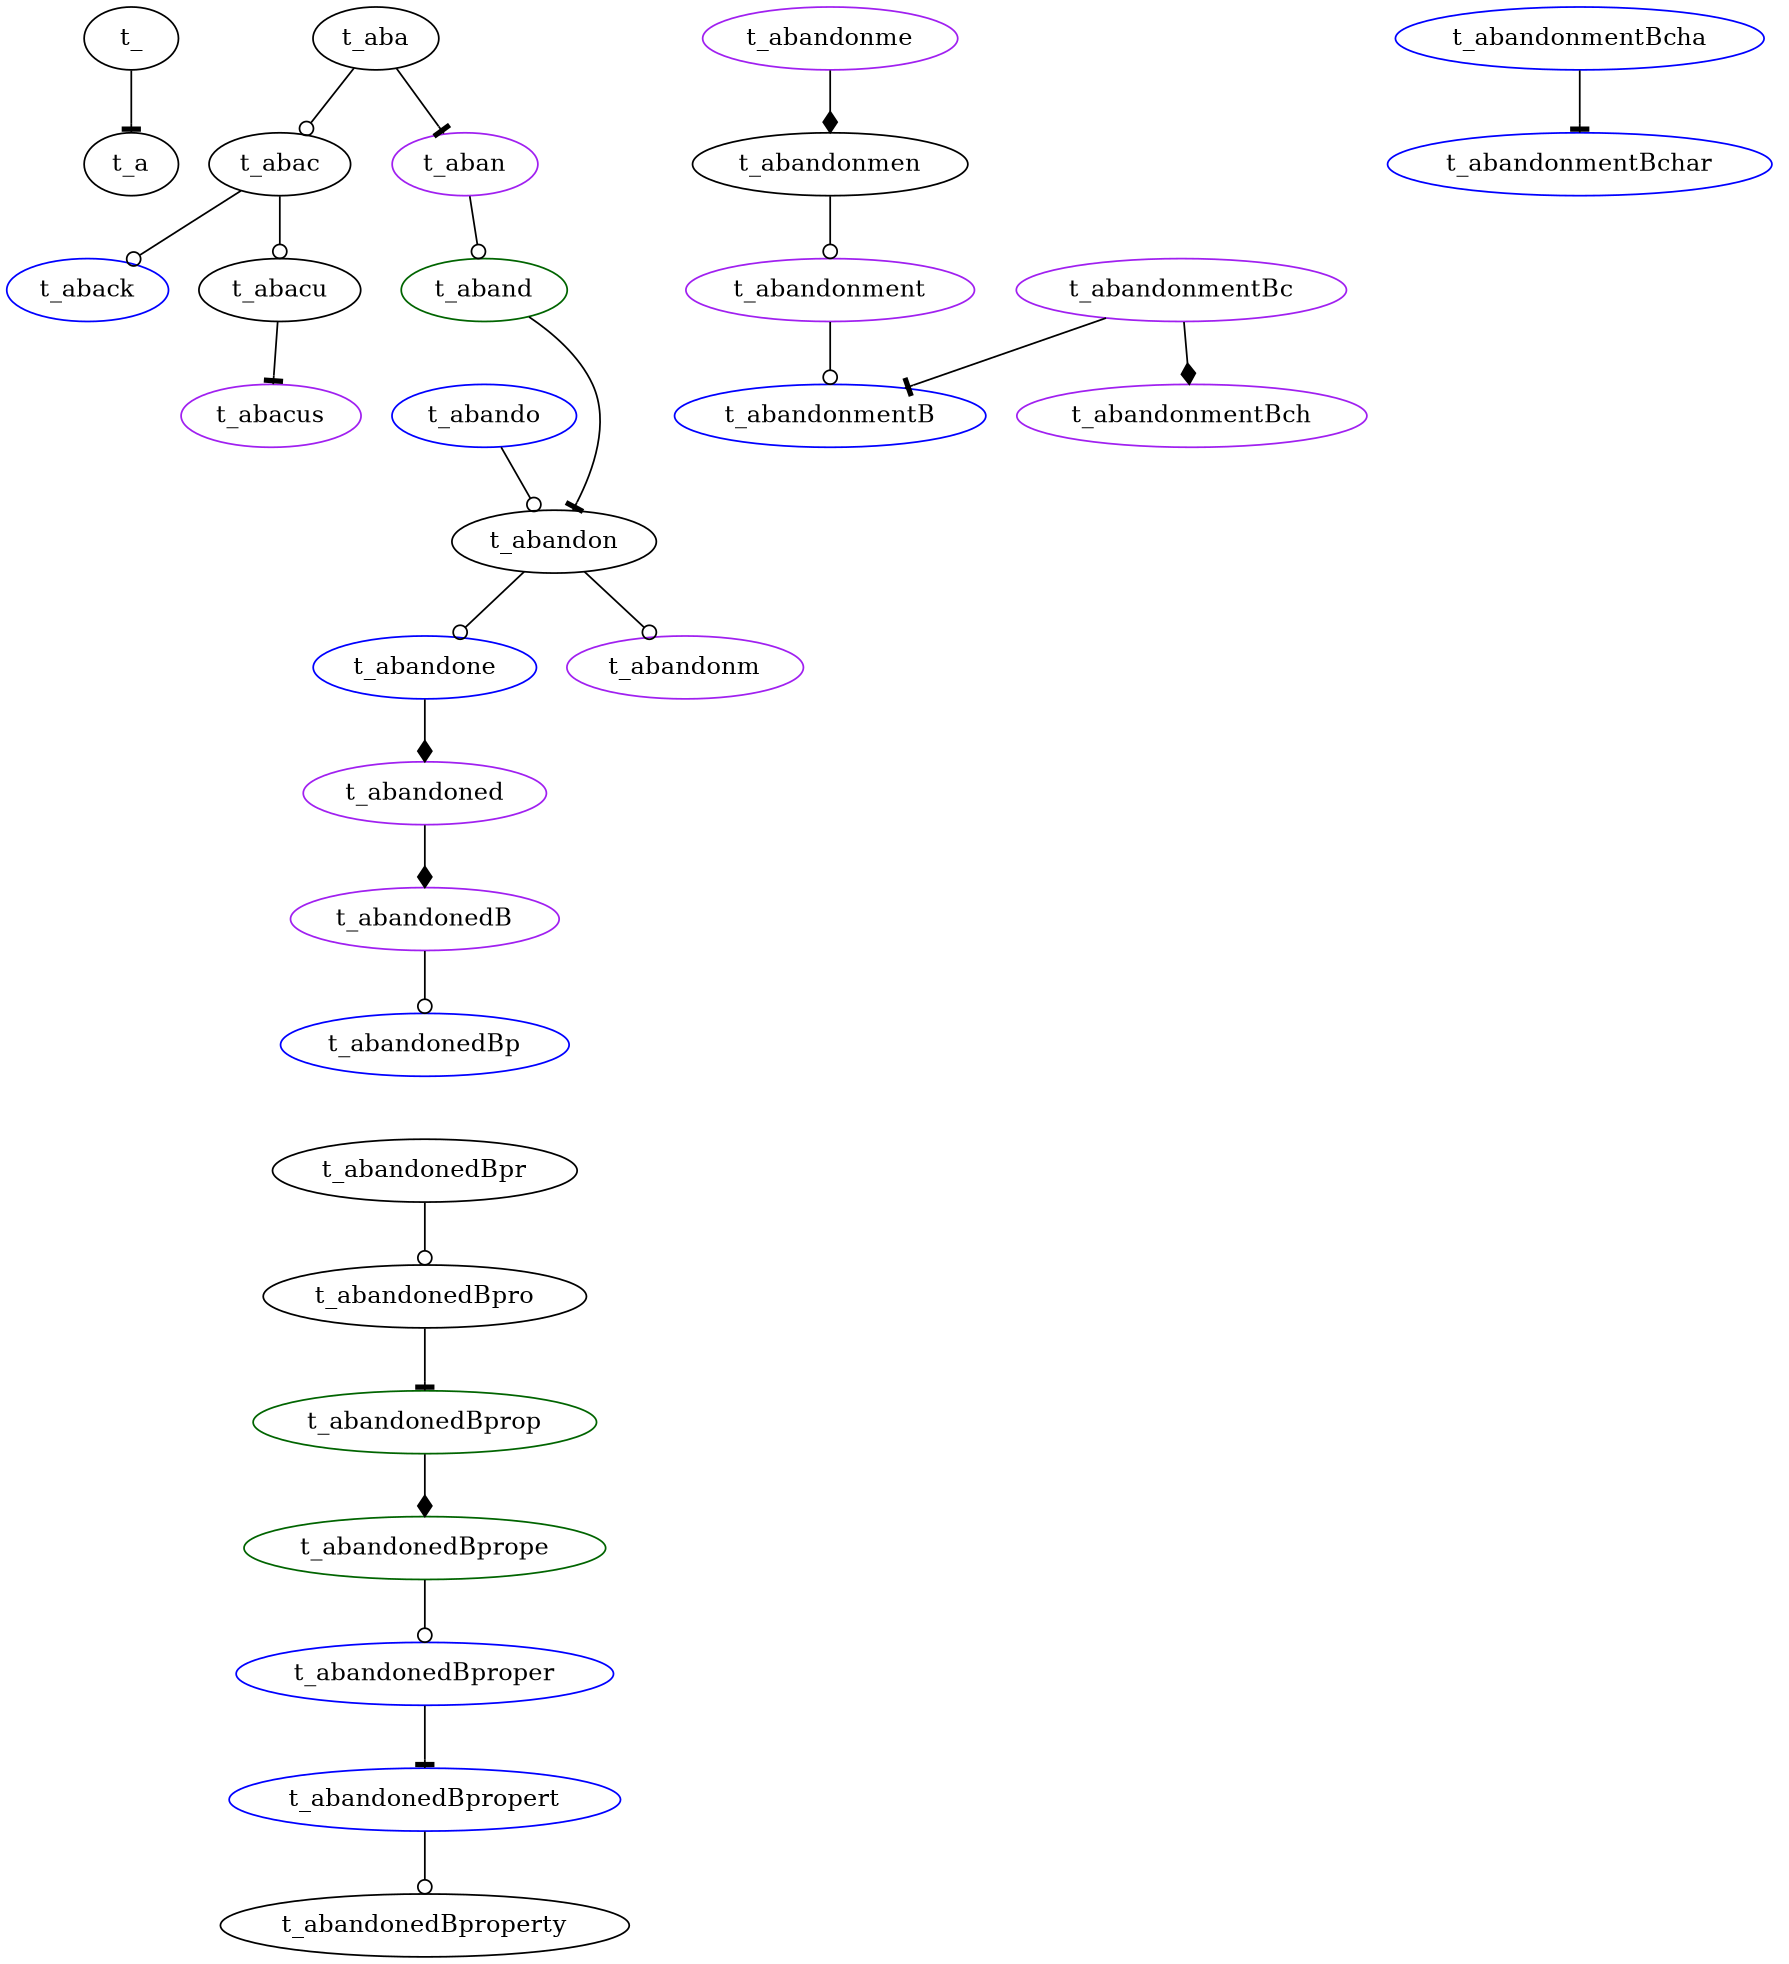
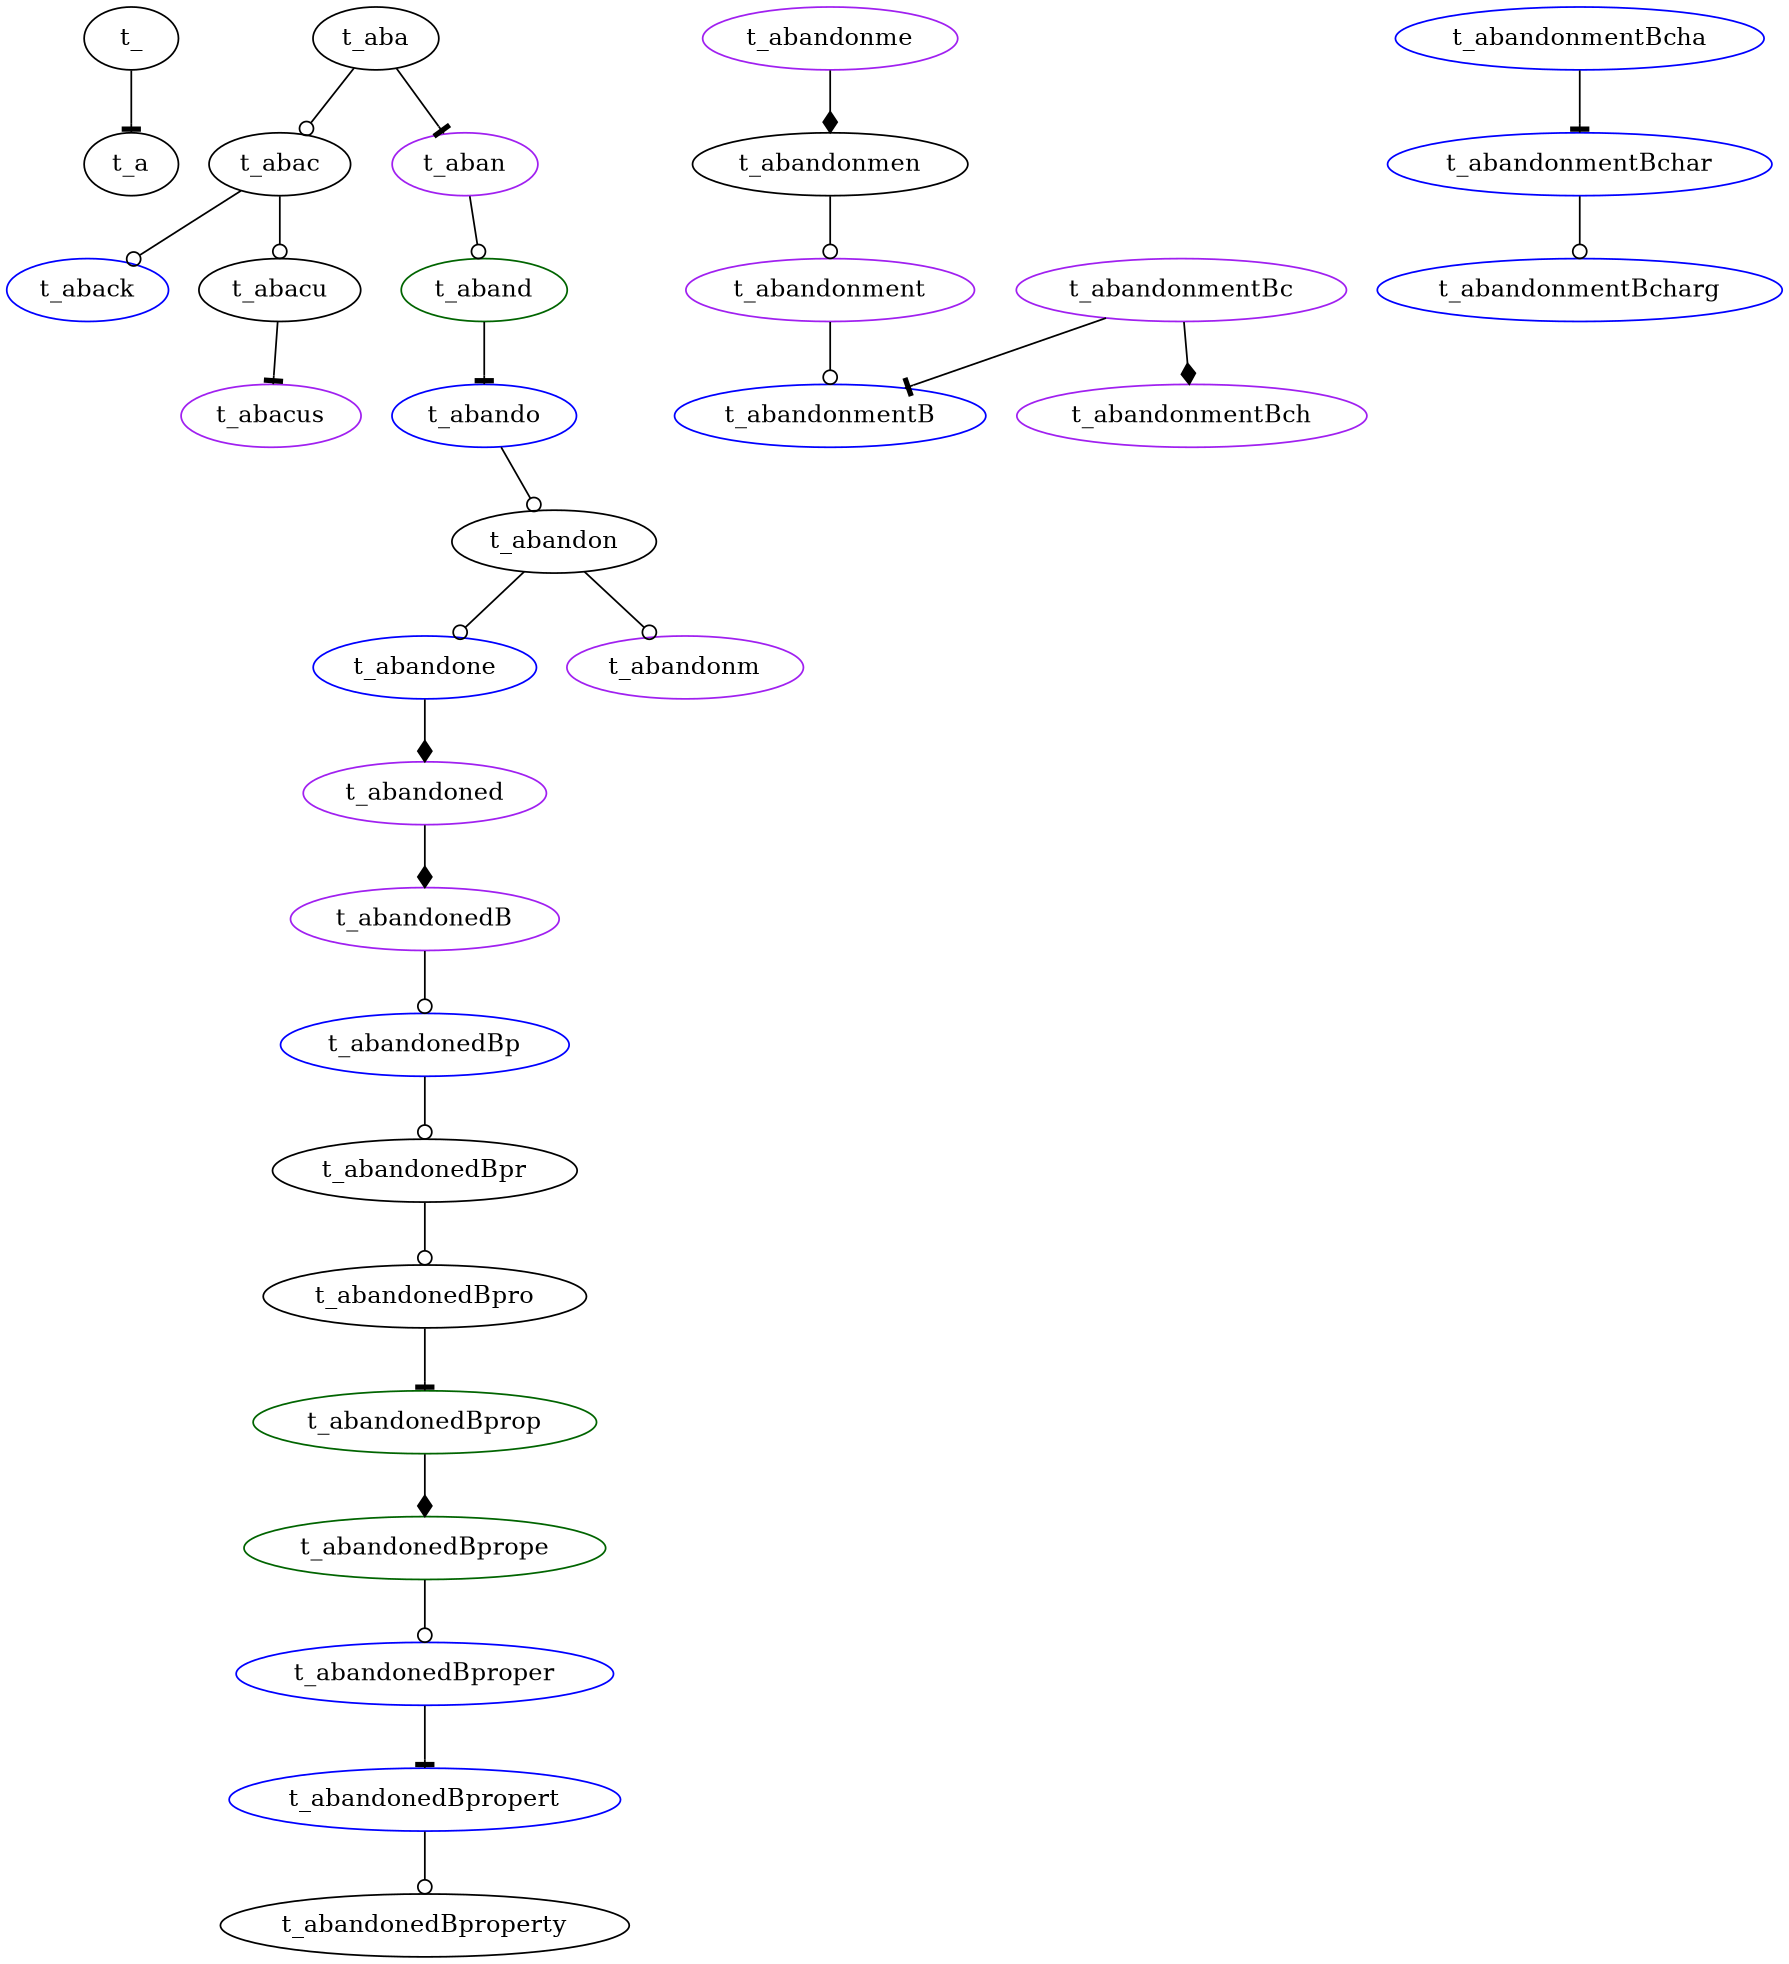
node "t_abandonmentBcharg": added
edge "t_aband" -> "t_abandon": now "t_aband" -> "t_abando"
edge "t_abandonedBp" -> "t_abandonedBpr": added
